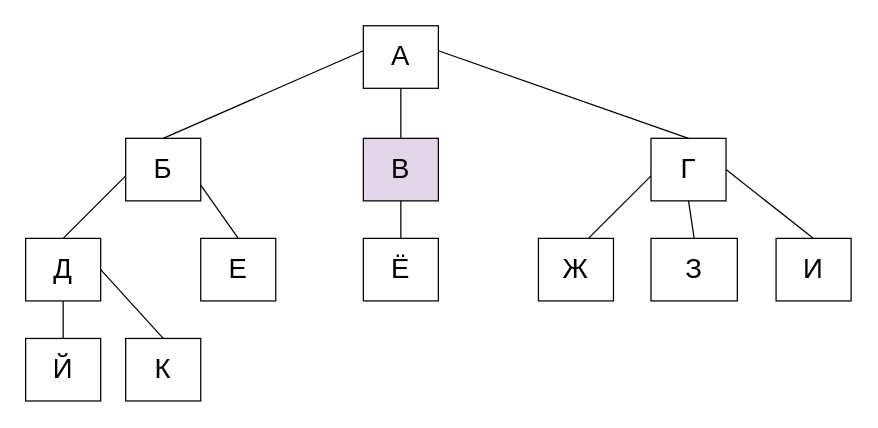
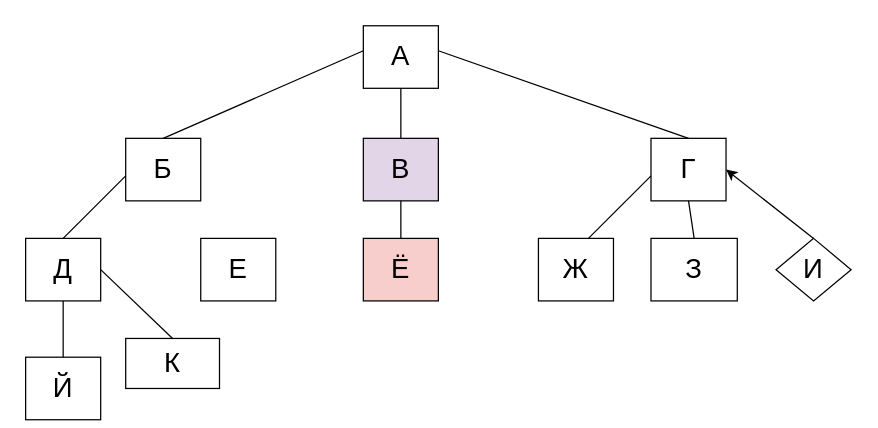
edge "Г" -- "И": arrowhead none -> classic
edge "Б" -- "Е": removed
node "Ё": fillcolor #ffffff -> #f8cecc
node "И": shape rectangle -> diamond
node "Й": moved (63, 369) -> (63, 388)
node "К": size 75x63 -> 94x50
